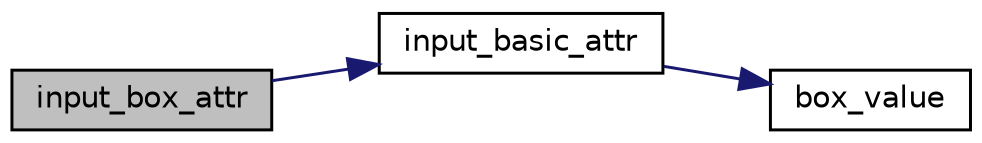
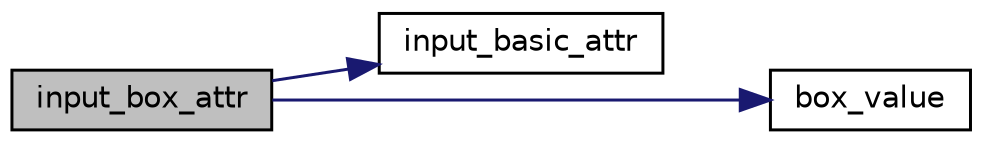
edge "input_basic_attr" -> "box_value": now "input_box_attr" -> "box_value"
